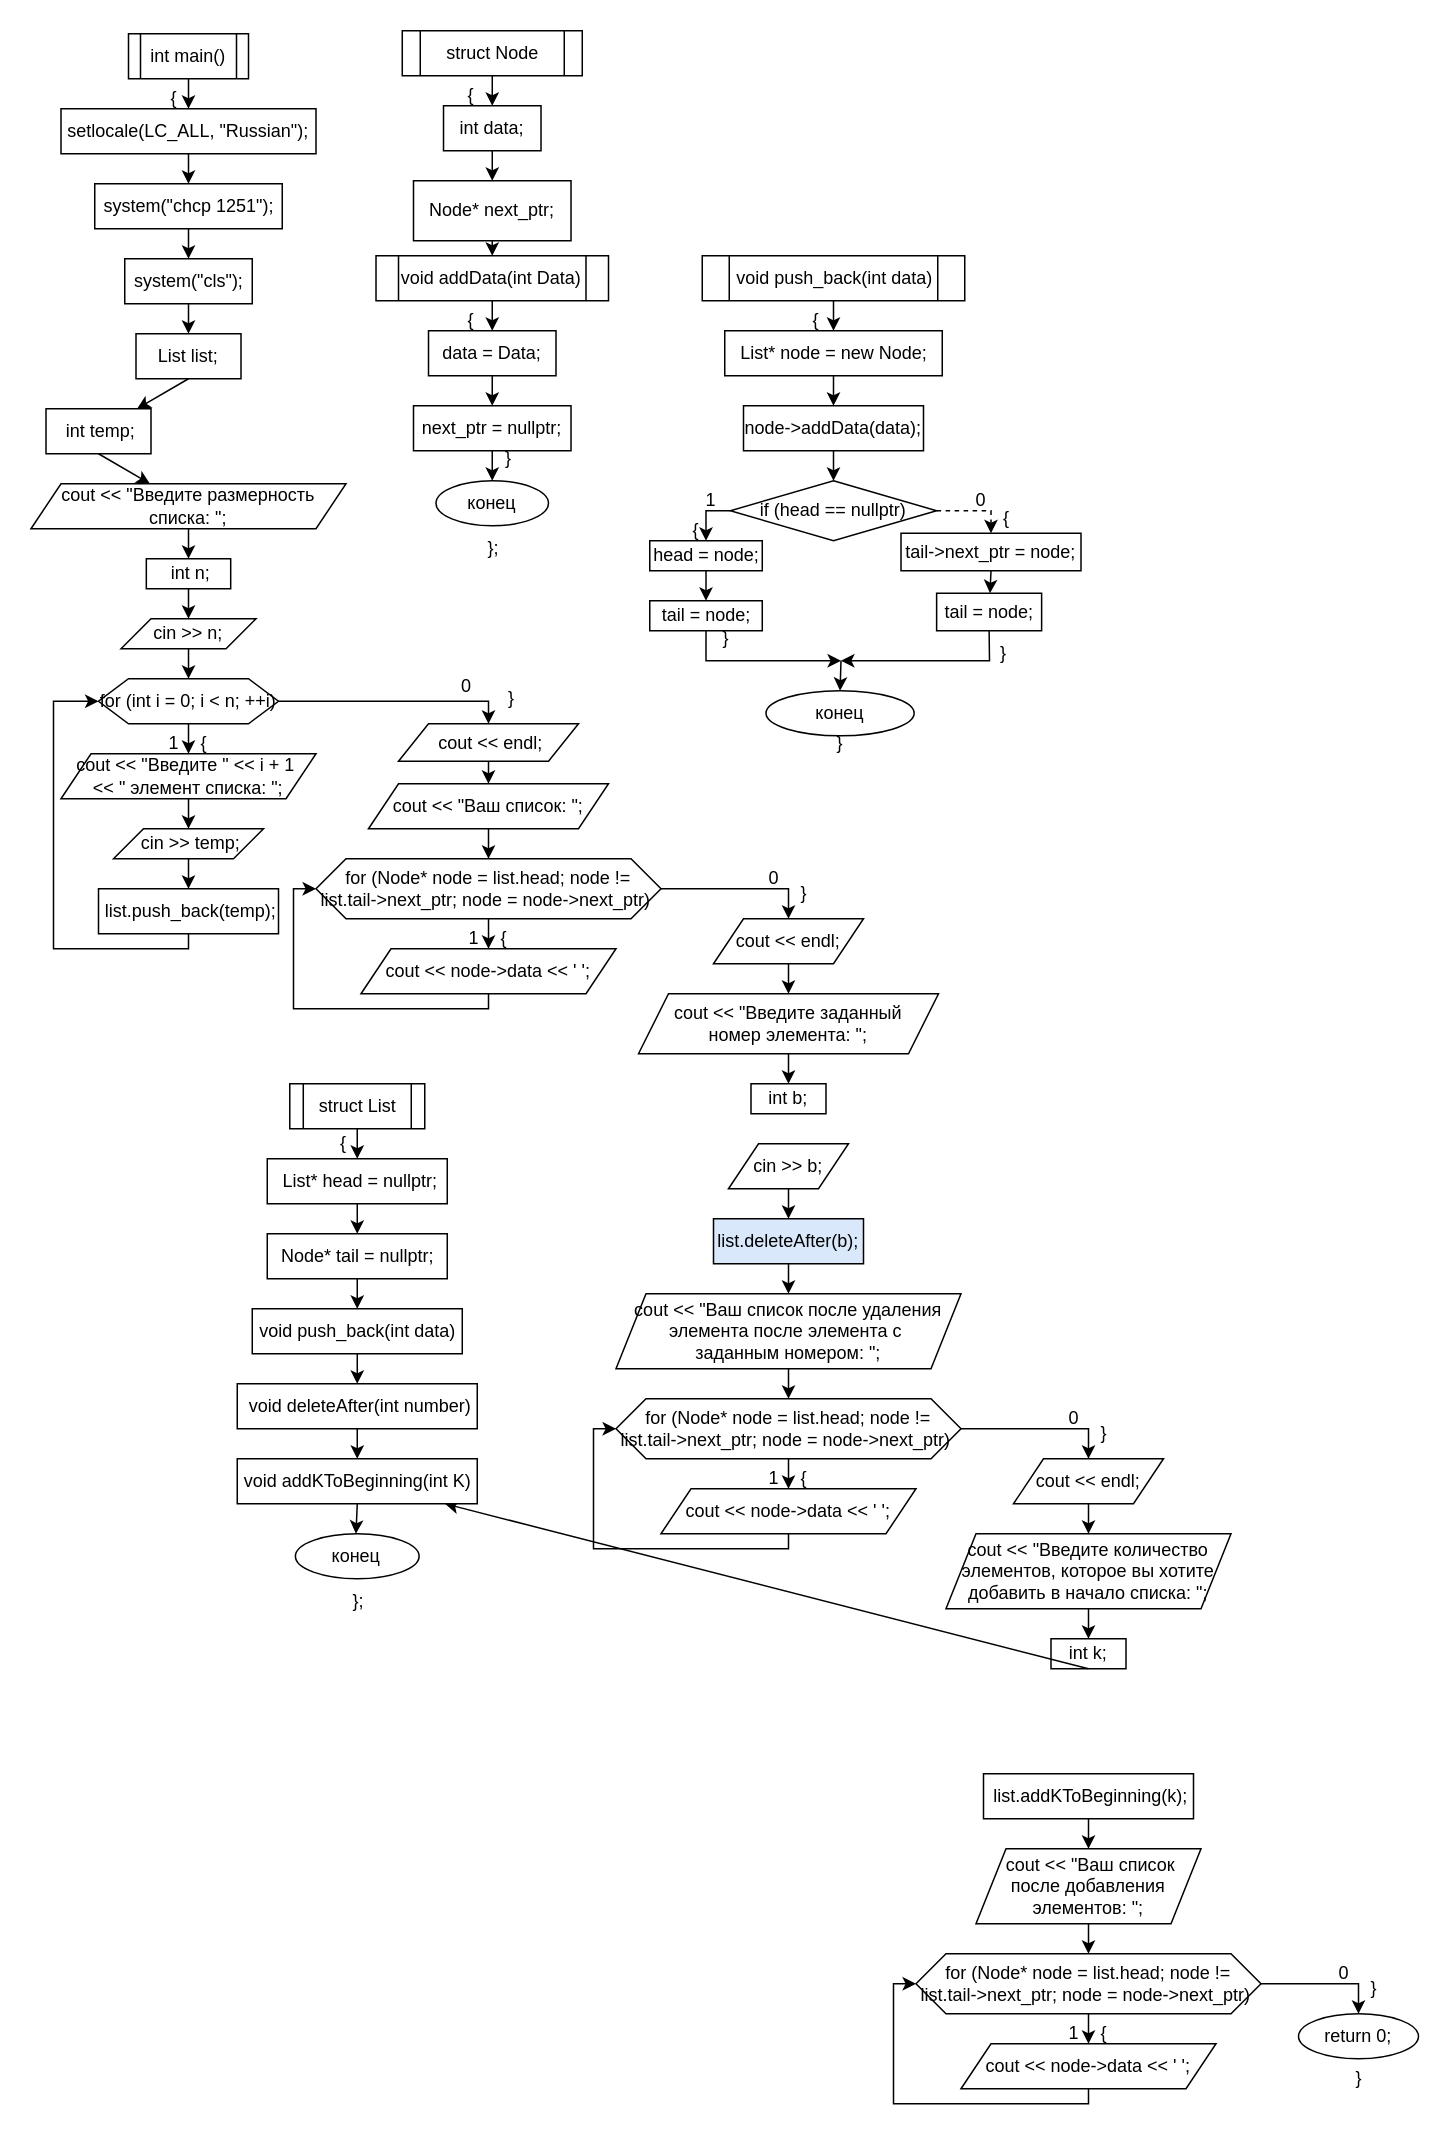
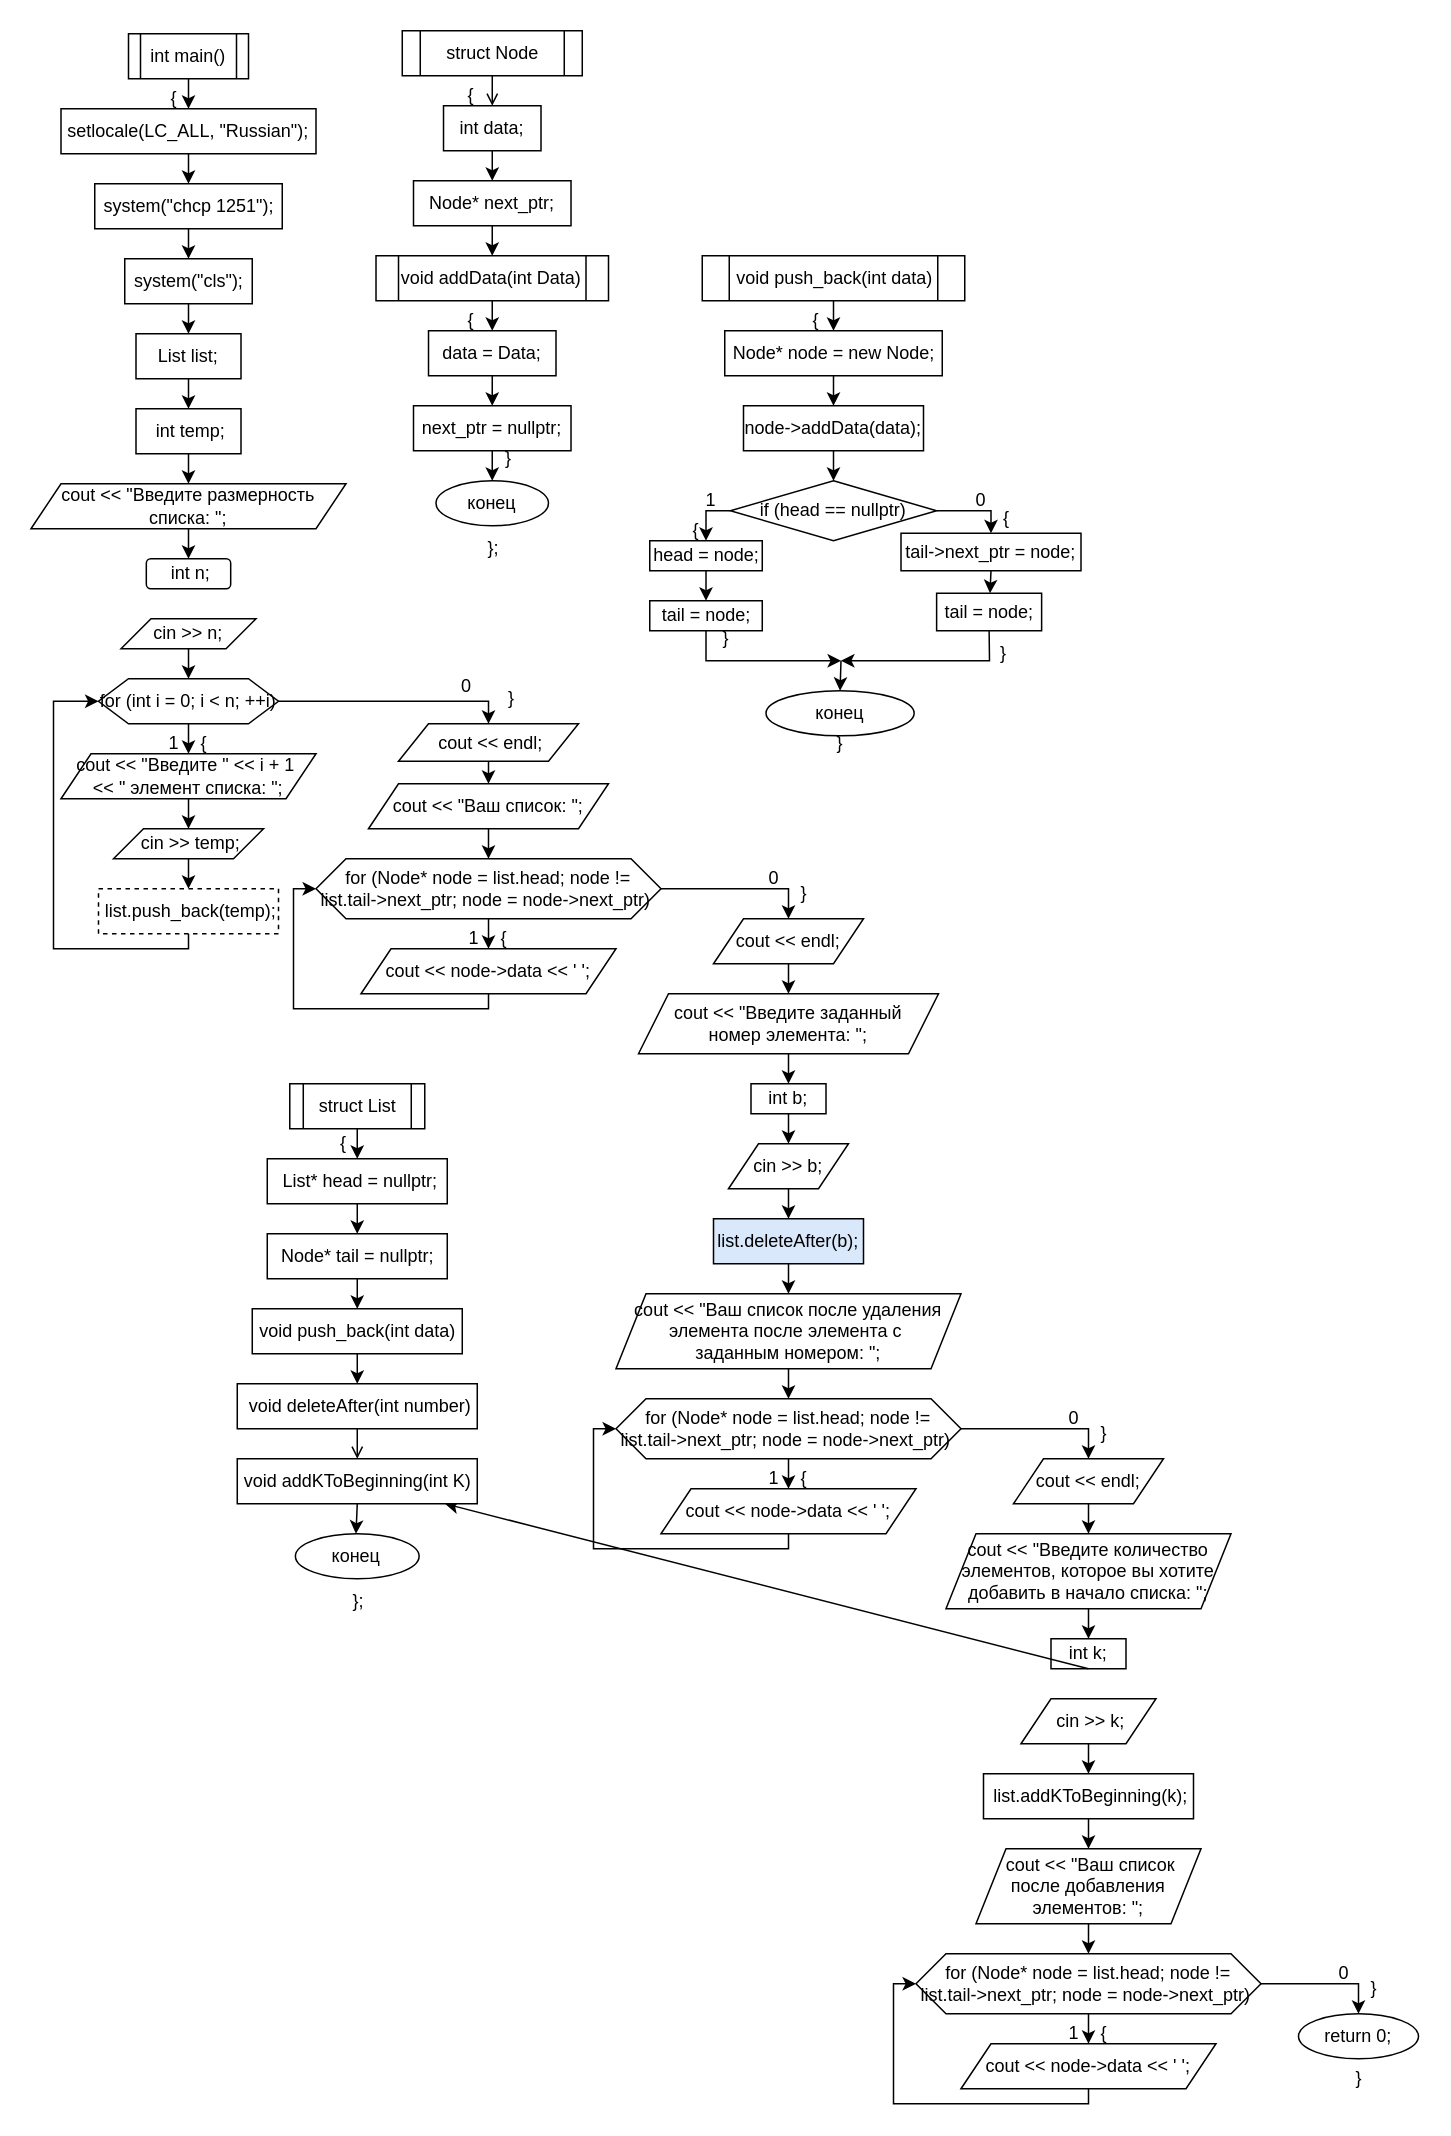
edge "struct Node" -> "int data;": arrowhead classic -> open
node "Node* next_ptr;": size 158x60 -> 158x45
node "List* node = new Node;": label "List* node = new Node;" -> "Node* node = new Node;"
node "int temp;": moved (98, 431) -> (188, 431)
edge "if (head == nullptr)" -> "tail->next_ptr = node;": style dashed -> solid
node "int n;": shape rectangle -> rounded rectangle
edge "int n;" -> "cin >> n;": removed
node "list.push_back(temp);": style solid -> dashed
edge "int b;" -> "cin >> b;": added
edge "void deleteAfter(int number)" -> "void addKToBeginning(int K)": arrowhead classic -> open
node "cin >> k;": added
edge "cin >> k;" -> "list.addKToBeginning(k);": added
